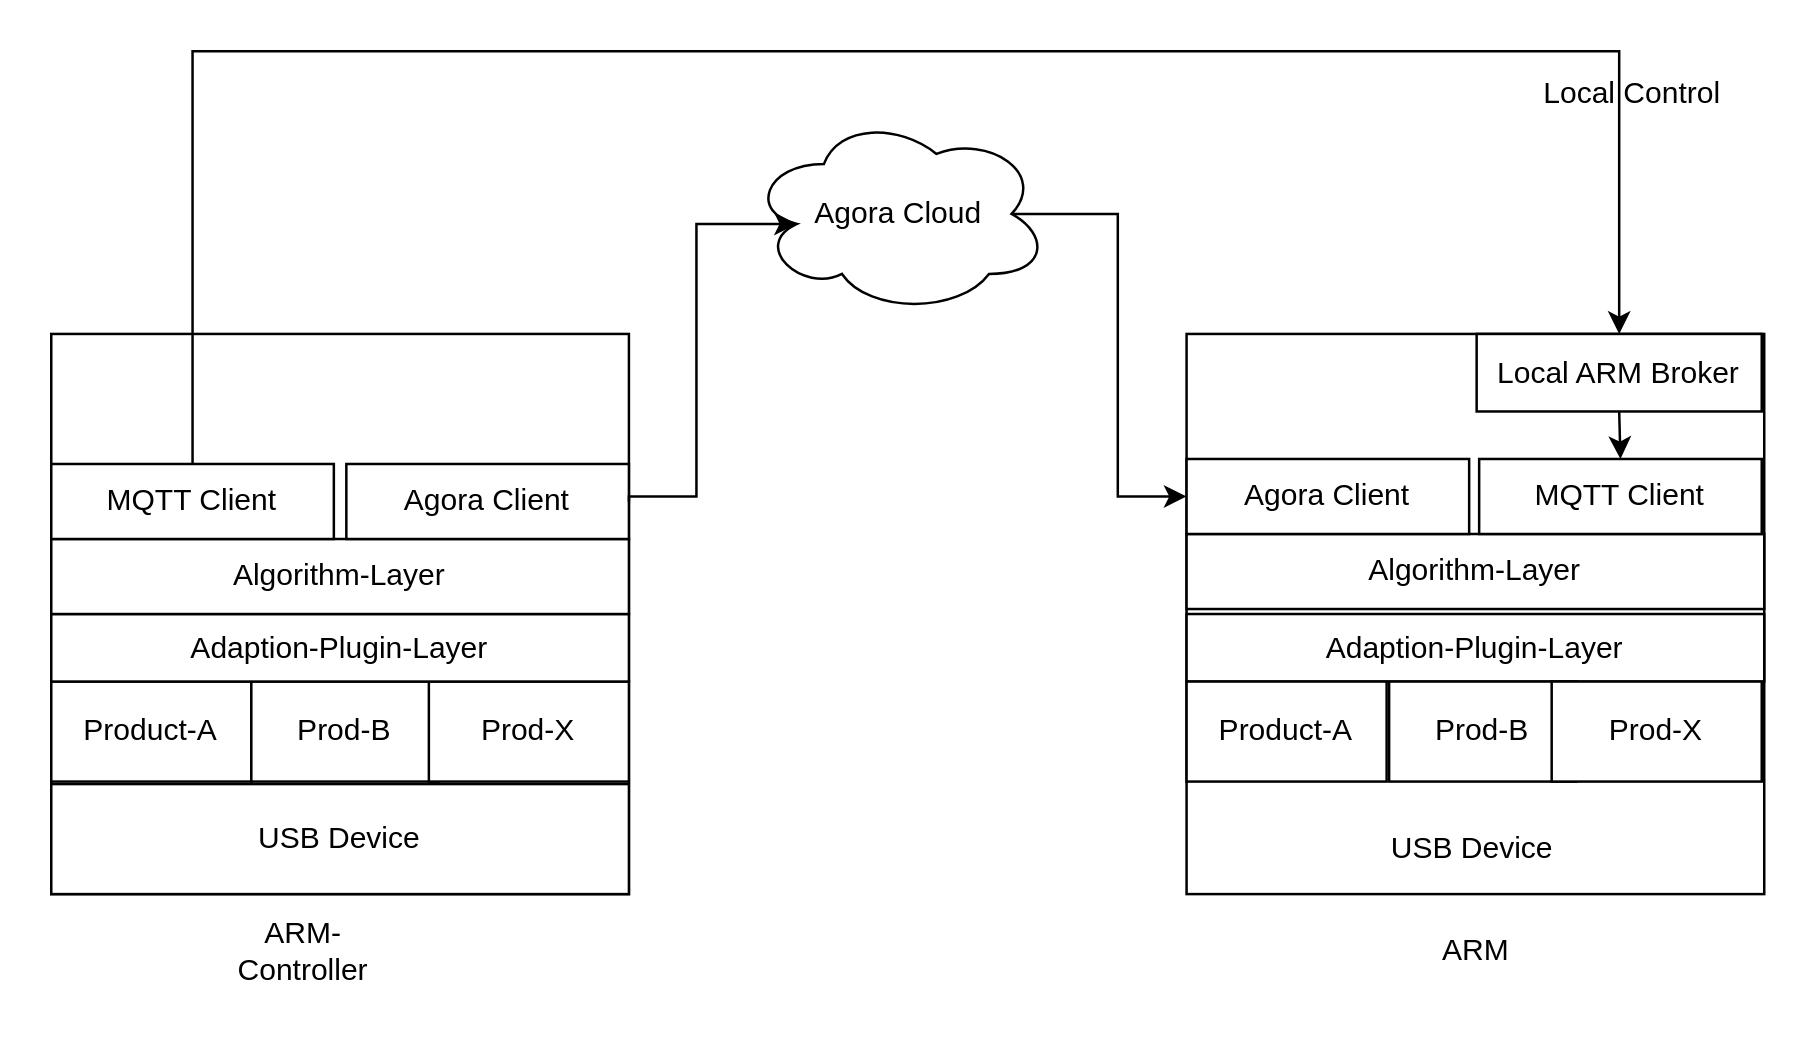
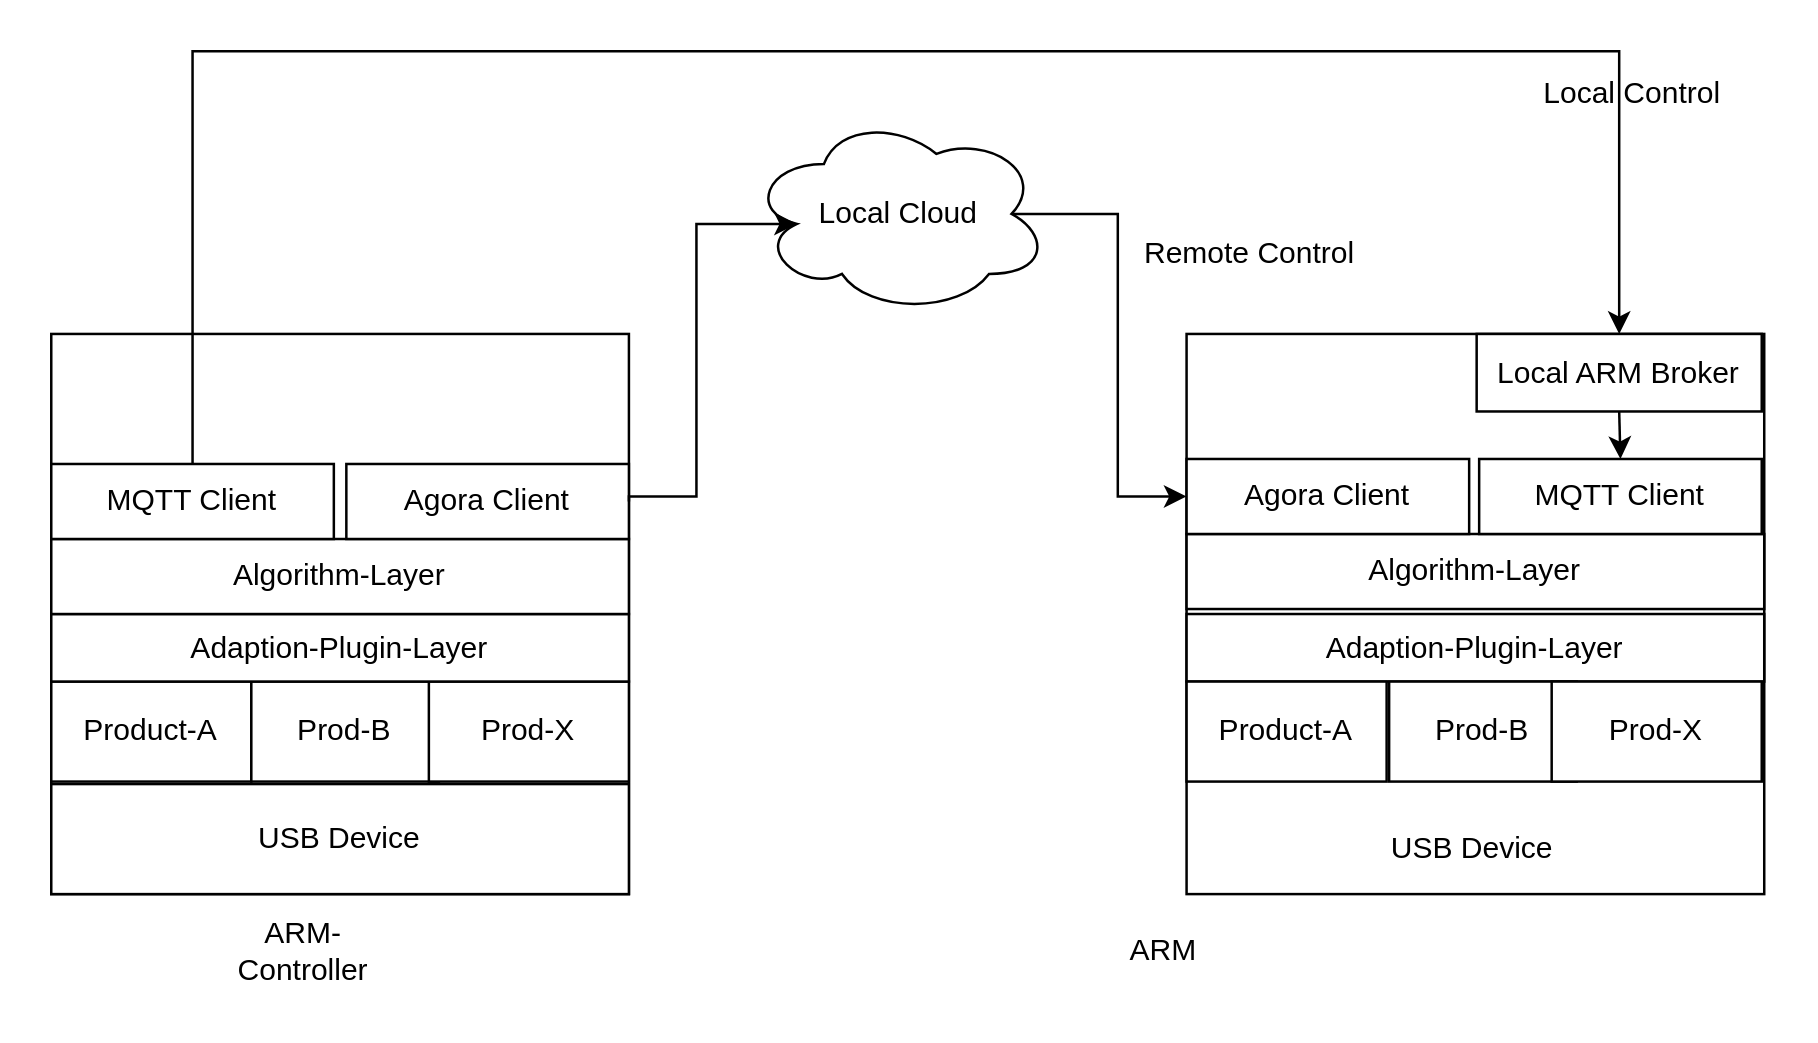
node "Agora Cloud": label "Agora Cloud" -> "Local Cloud"
node "Remote Control": added
node "ARM": moved (1476, 951) -> (1164, 951)
